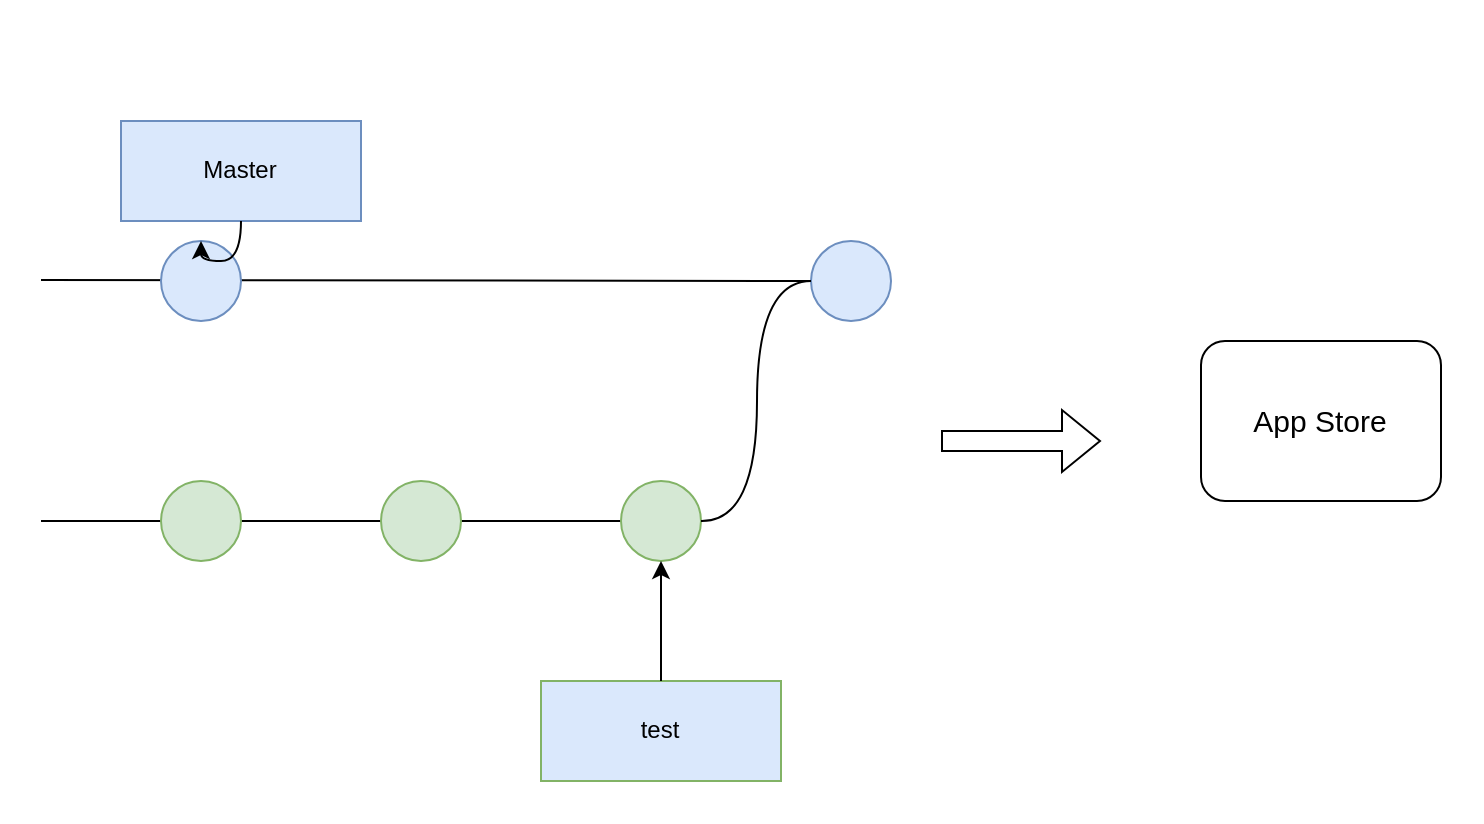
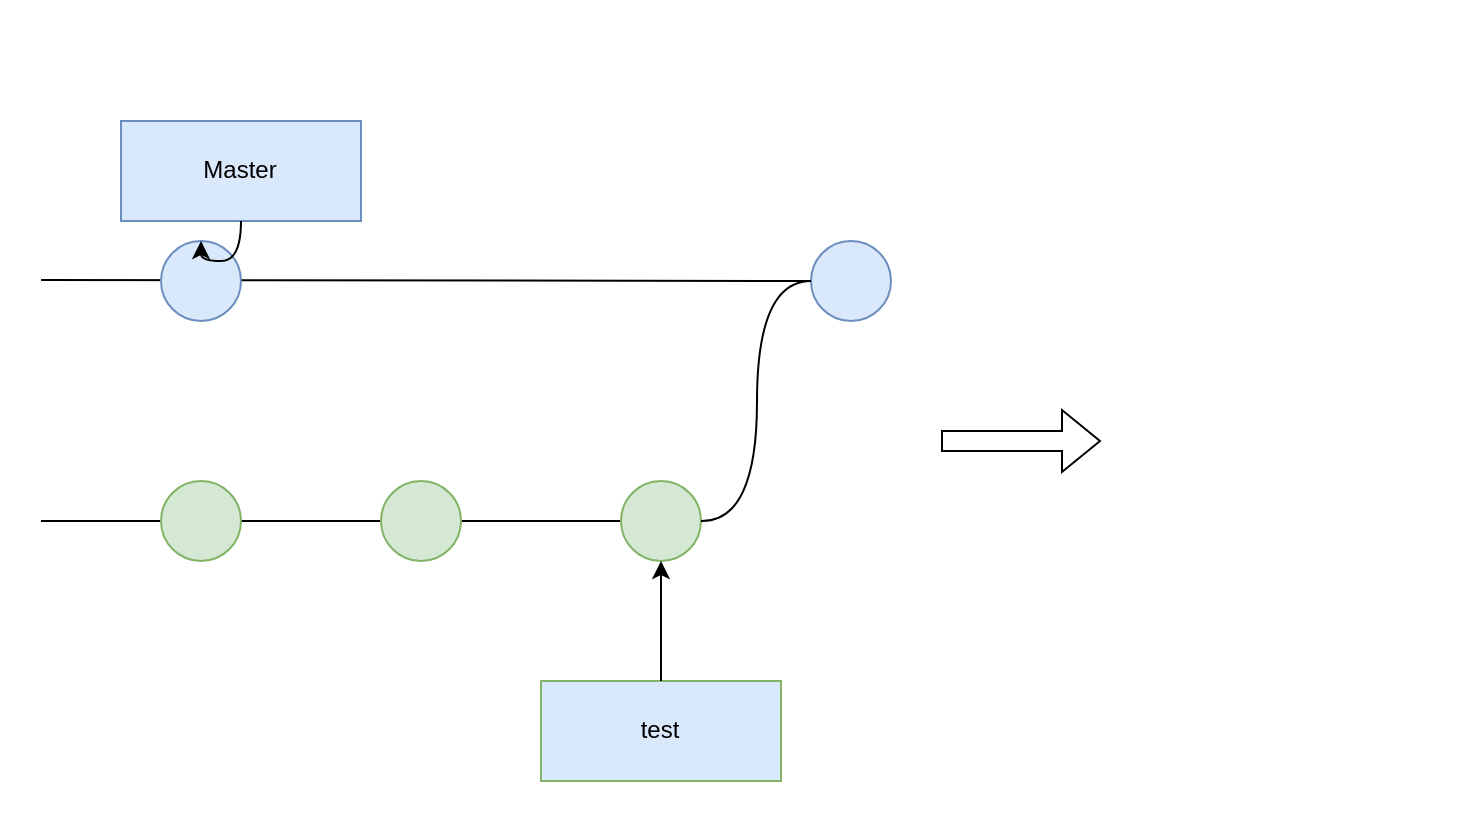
node "App Store": removed
